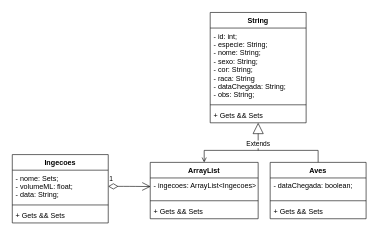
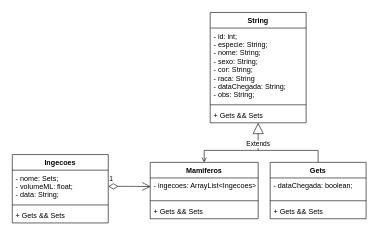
node "ArrayList": label "ArrayList" -> "Mamiferos"
node "Aves": label "Aves" -> "Gets"
